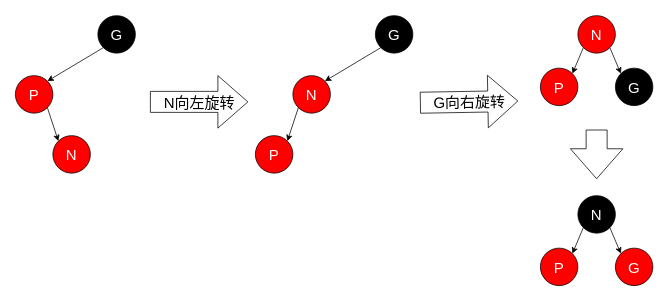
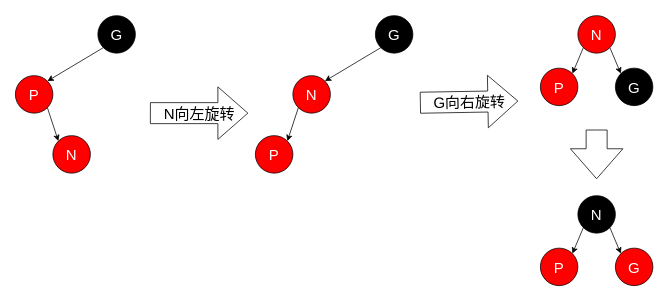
node "N向左旋转": moved (199, 102) -> (199, 113)
